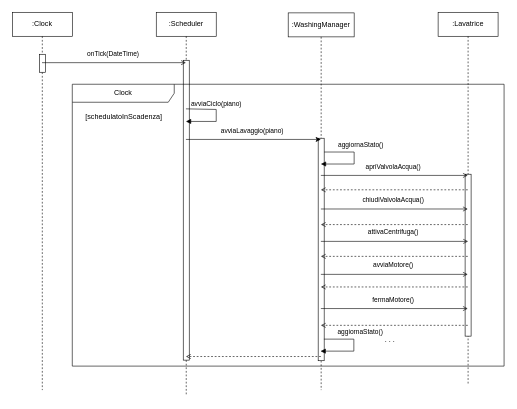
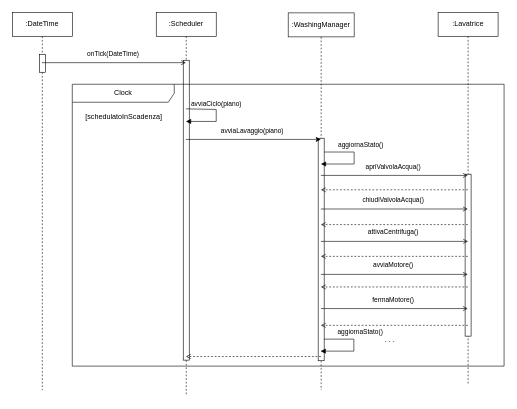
node ":Clock": label ":Clock" -> ":DateTime"
